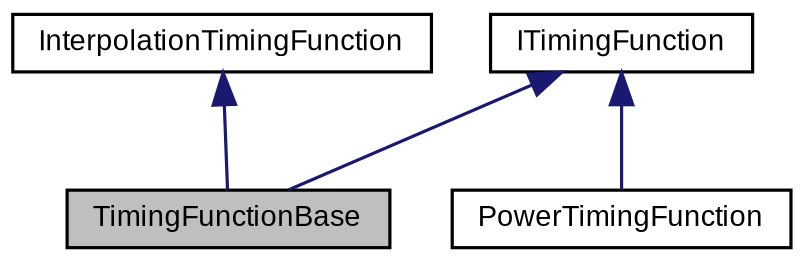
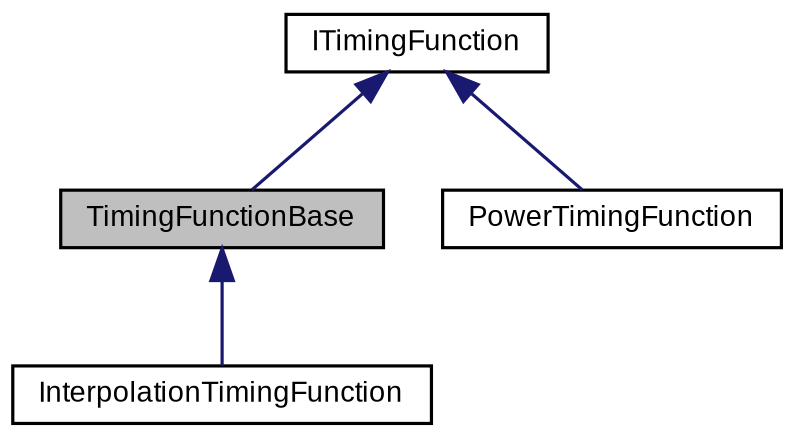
edge "TimingFunctionBase" -> "InterpolationTimingFunction": reversed
